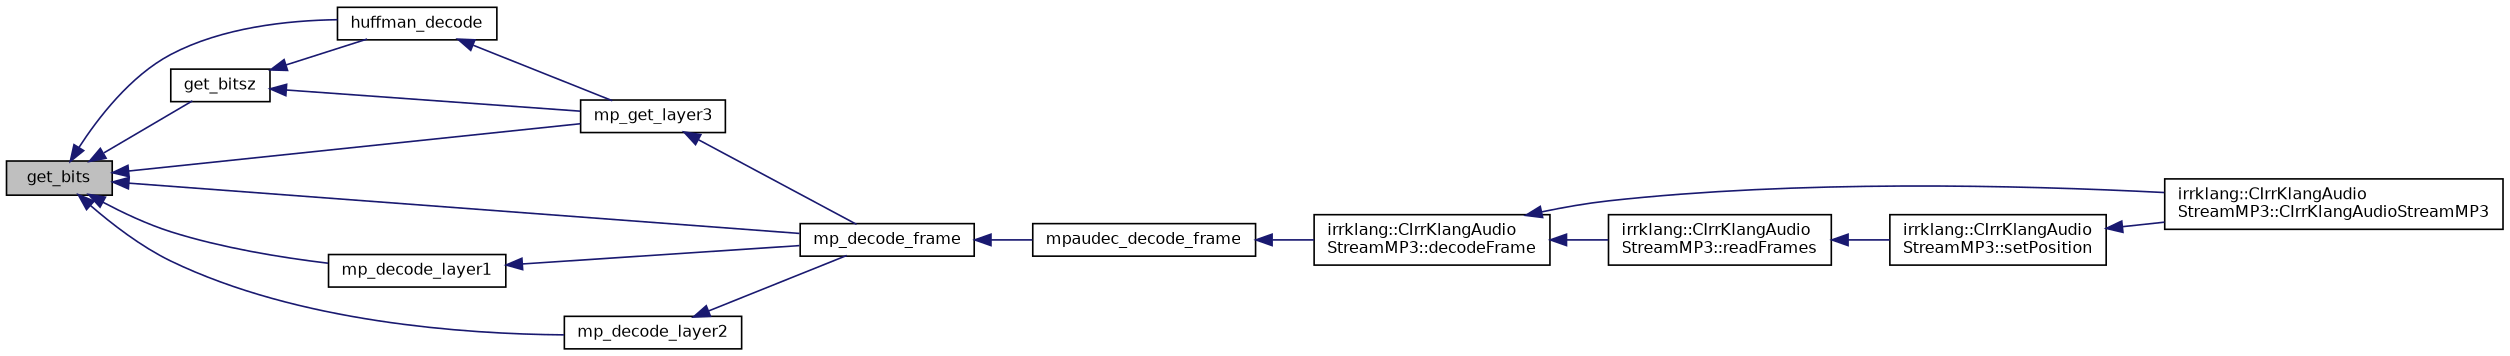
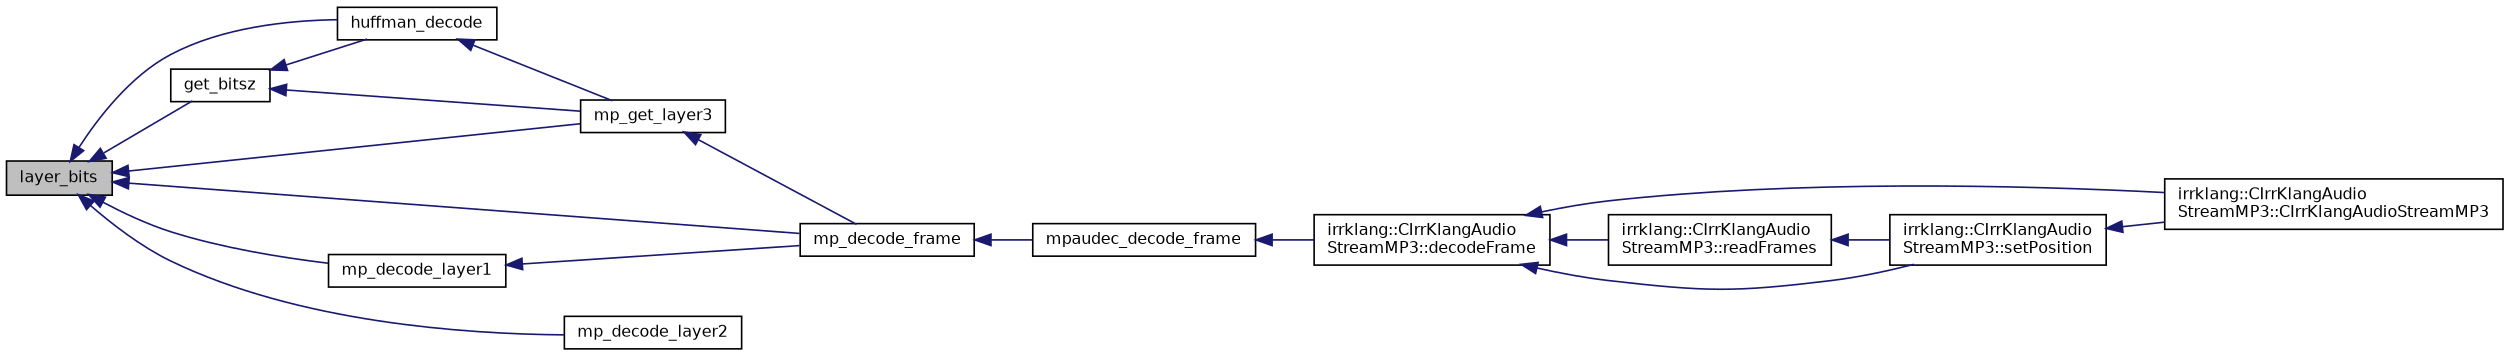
node "get_bits": label "get_bits" -> "layer_bits"
edge "mp_decode_frame" -> "mp_decode_layer2": removed
edge "irrklang::CIrrKlangAudio StreamMP3::setPosition" -> "irrklang::CIrrKlangAudio StreamMP3::decodeFrame": added
